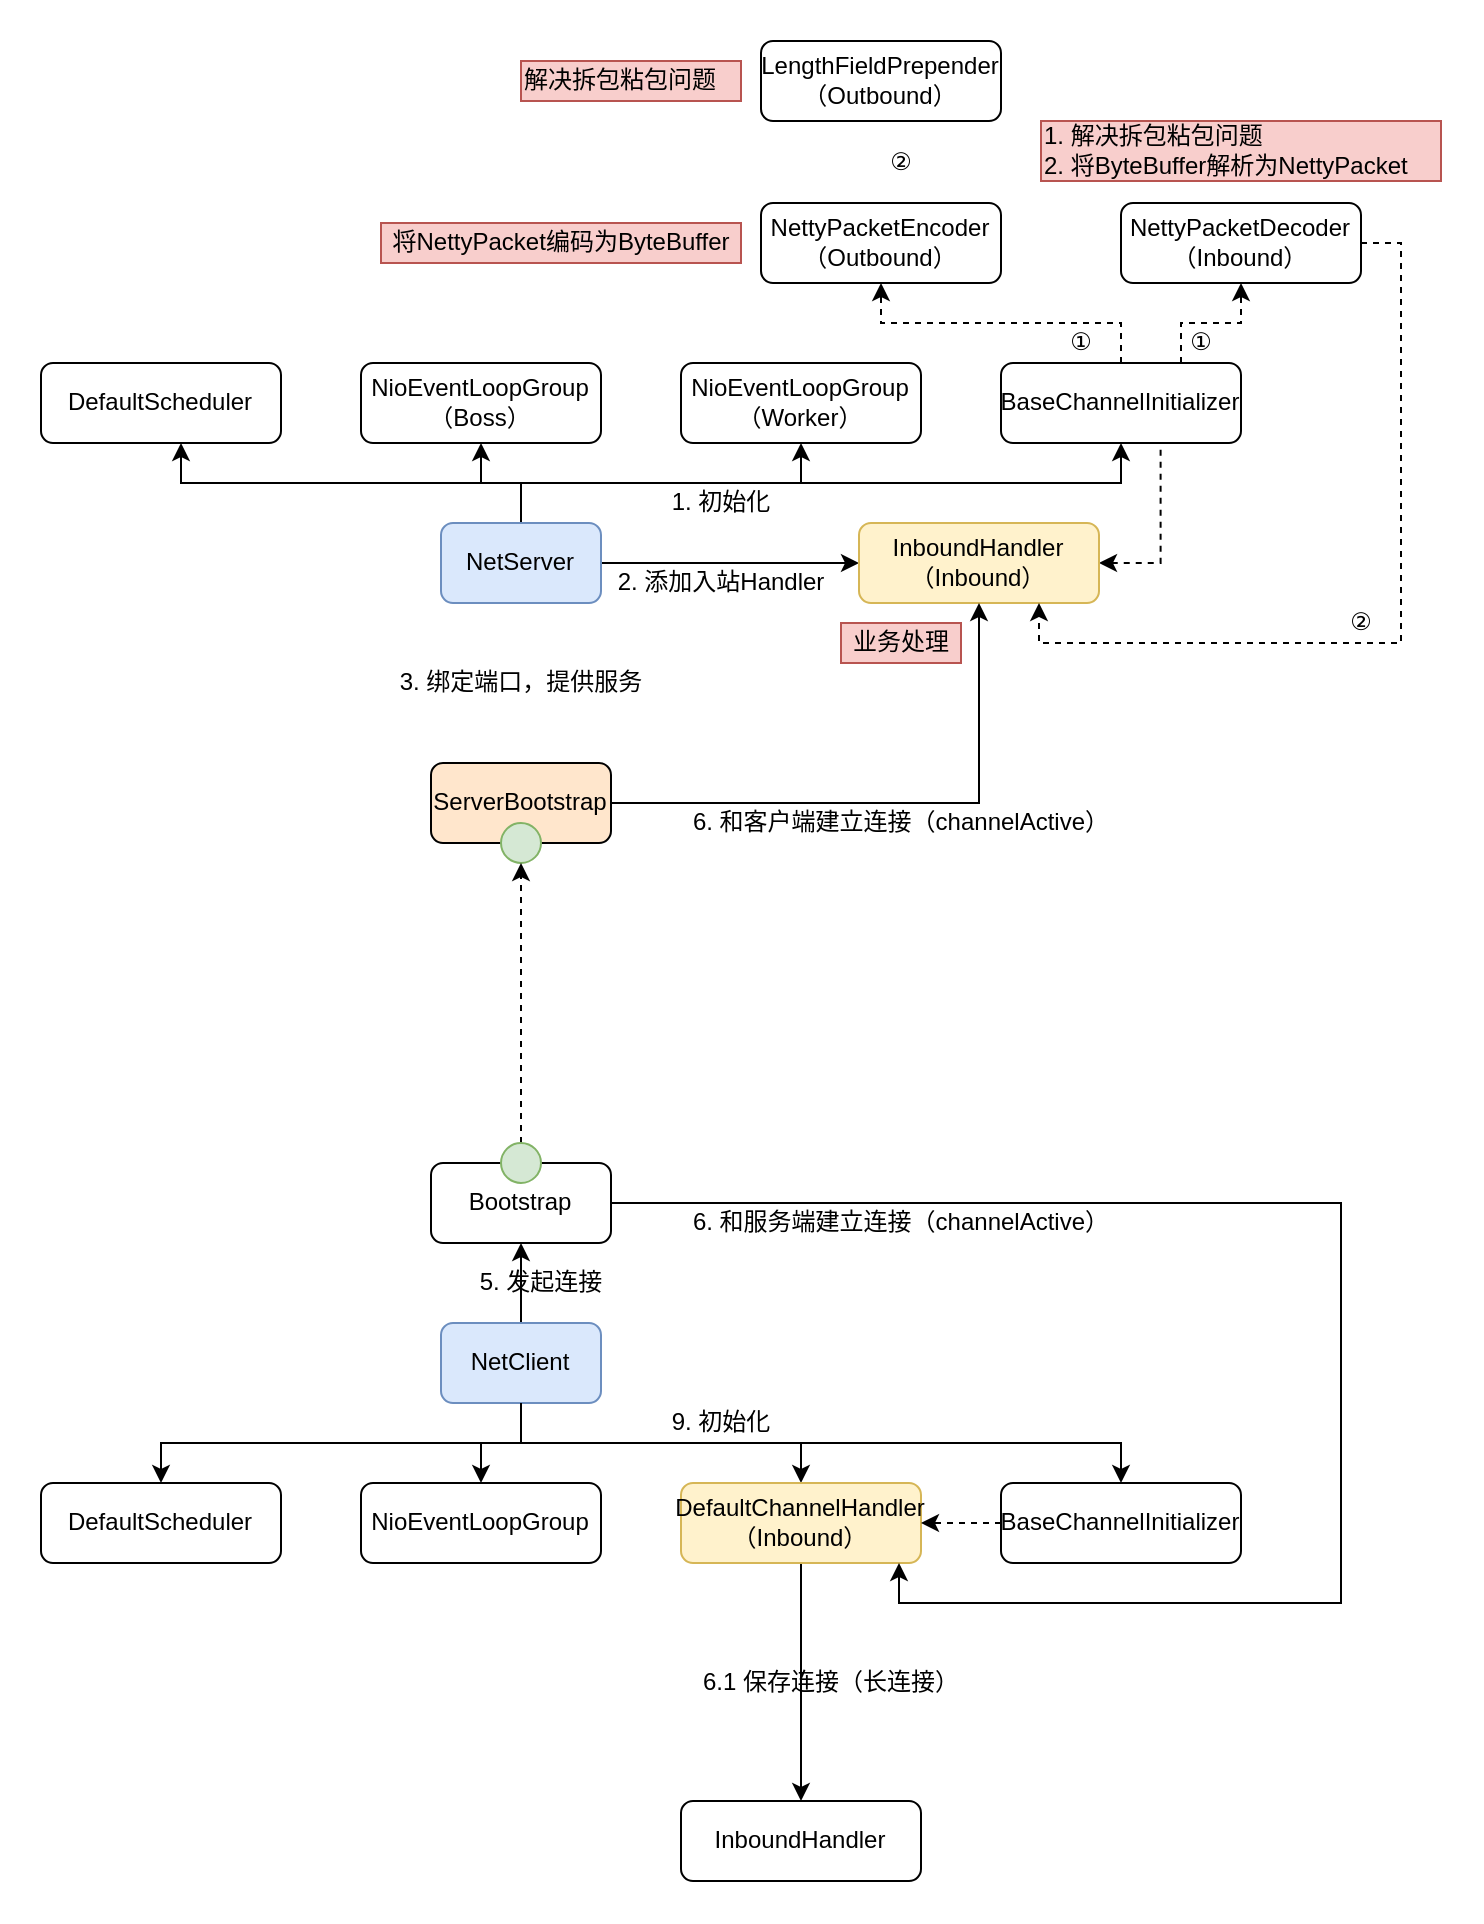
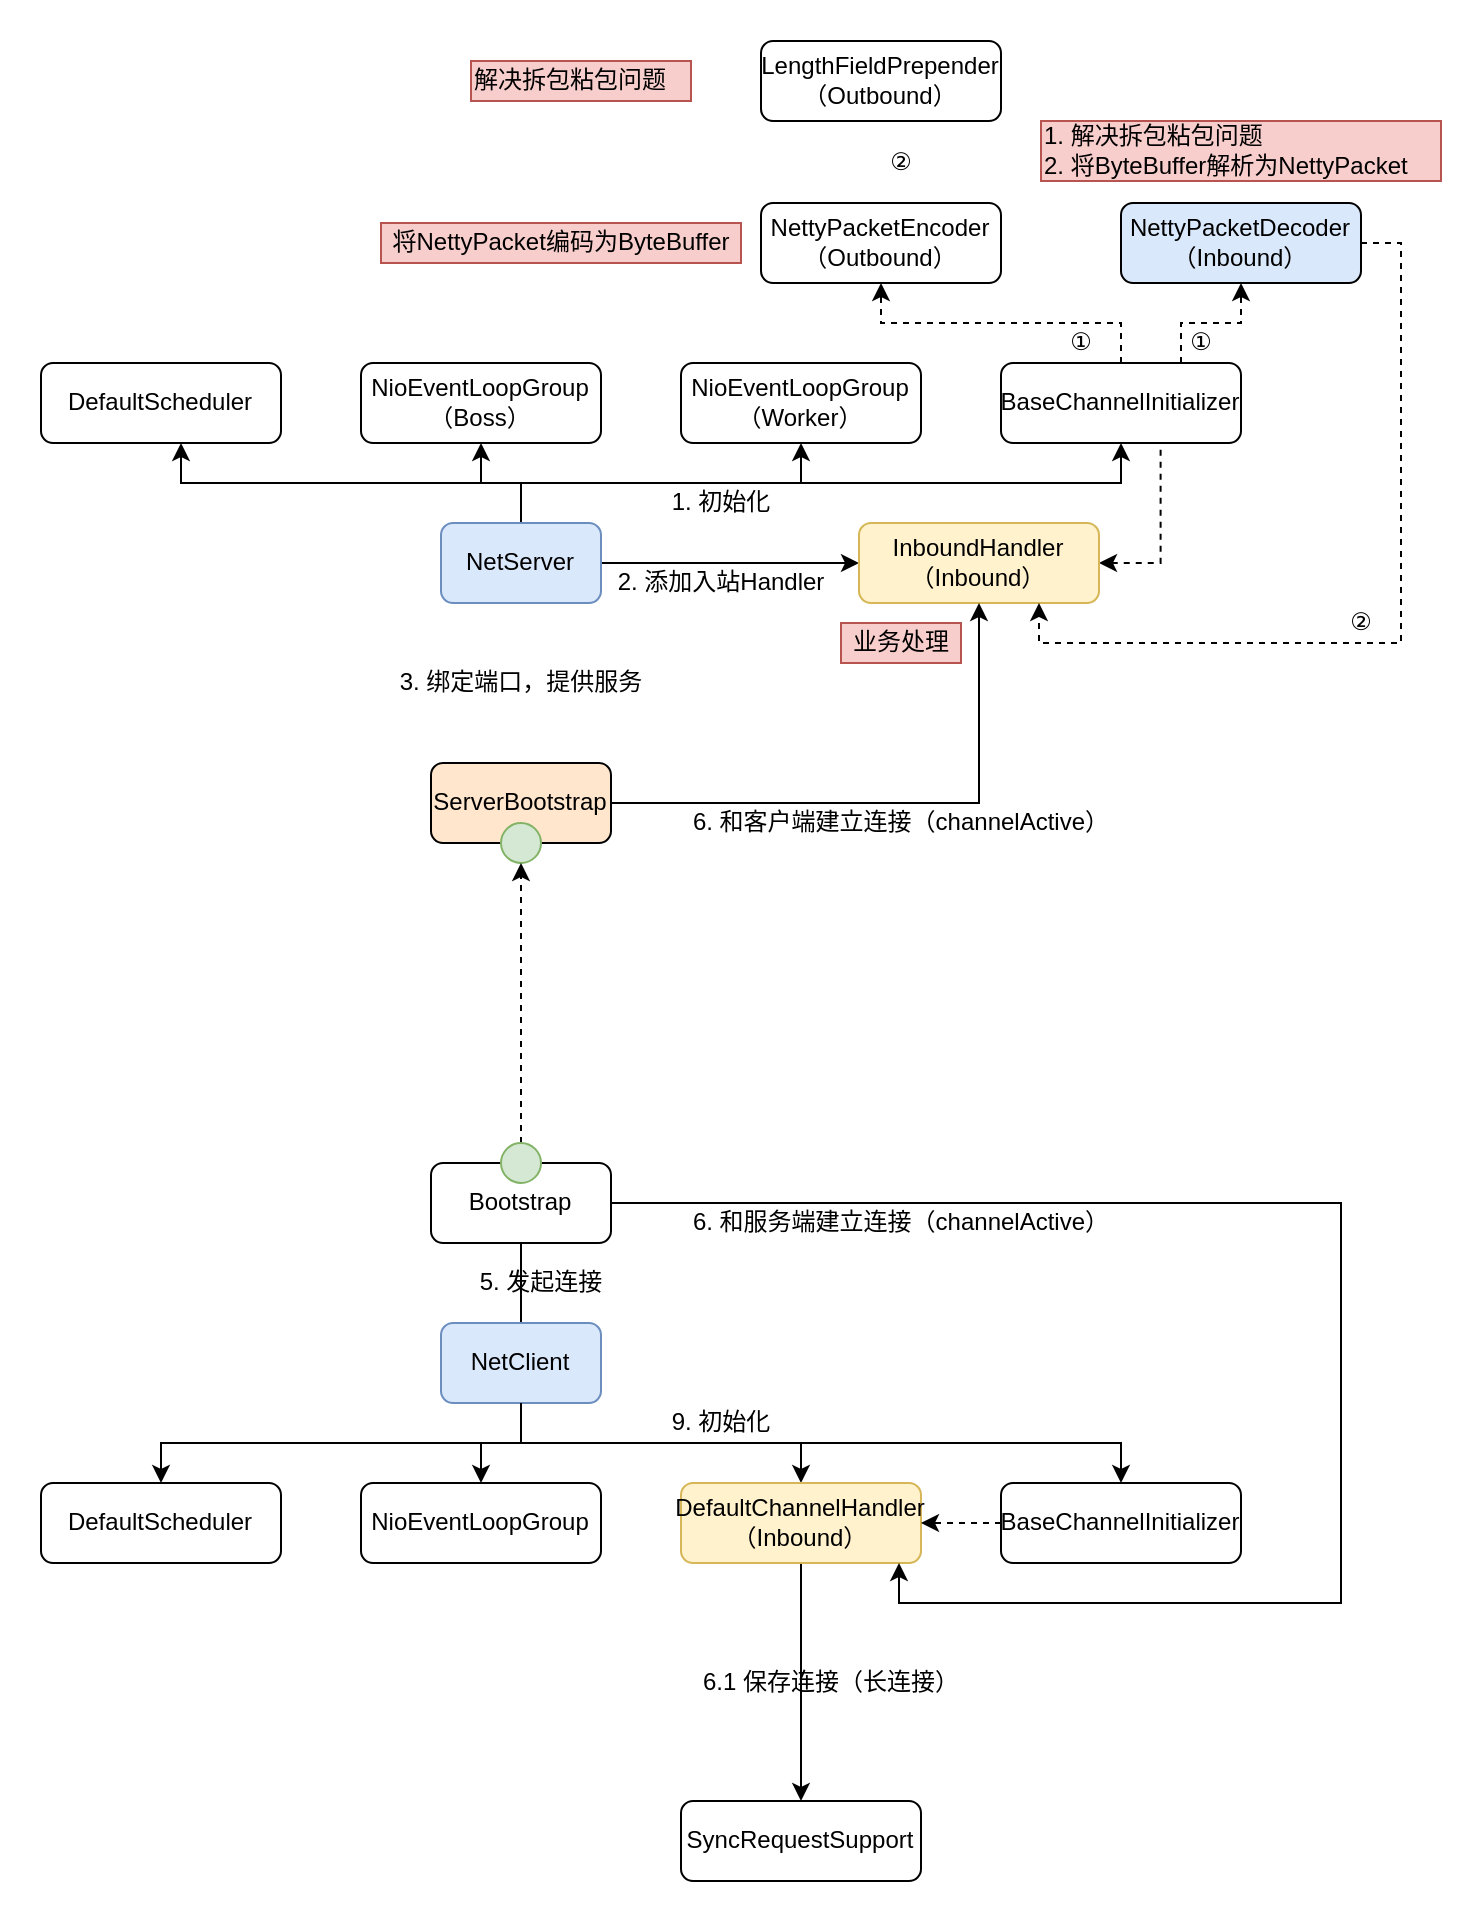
node "解决拆包粘包问题": moved (631, 81) -> (581, 81)
node "NettyPacketDecoder （Inbound）": fillcolor #ffffff -> #dae8fc
edge "NetClient" -> "Bootstrap": arrowhead classic -> none
node "InboundHandler": label "InboundHandler" -> "SyncRequestSupport"
